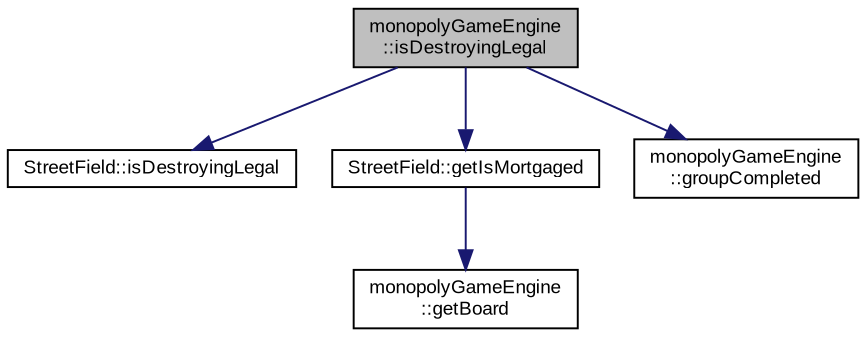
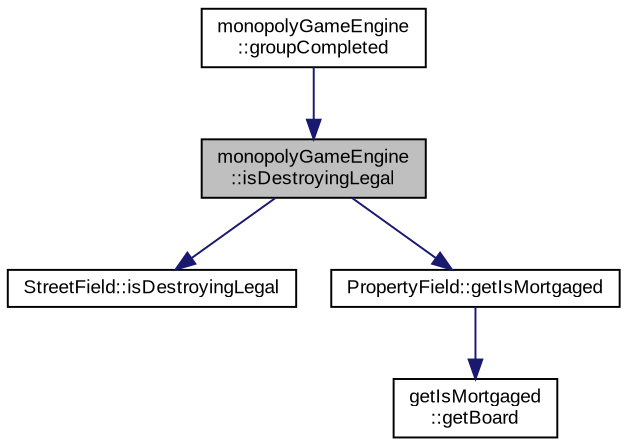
edge "monopolyGameEngine ::isDestroyingLegal" -> "monopolyGameEngine ::groupCompleted": reversed
node "StreetField::getIsMortgaged": label "StreetField::getIsMortgaged" -> "PropertyField::getIsMortgaged"
node "monopolyGameEngine ::getBoard": label "monopolyGameEngine ::getBoard" -> "getIsMortgaged ::getBoard"
